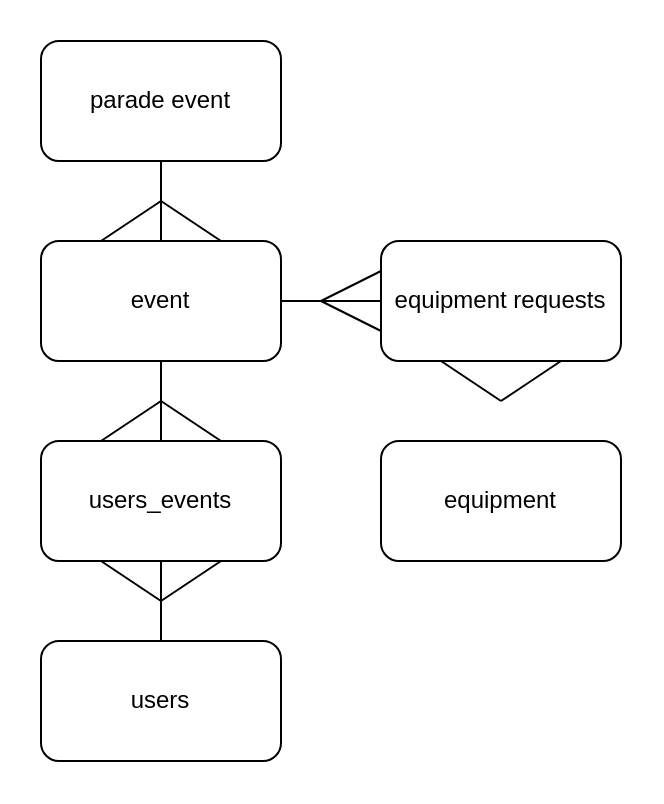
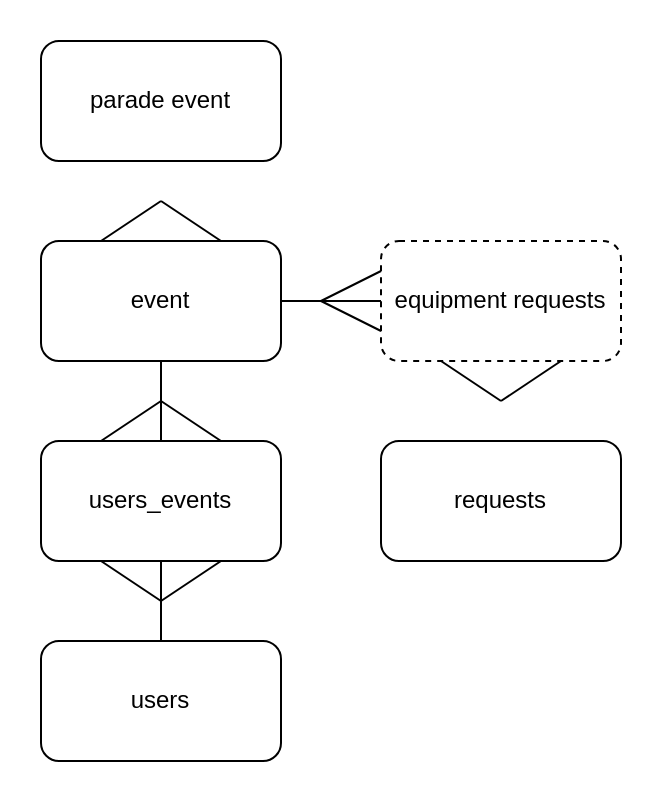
edge "parade event" -- "event": removed
node "equipment requests": style solid -> dashed
node "equipment": label "equipment" -> "requests"
